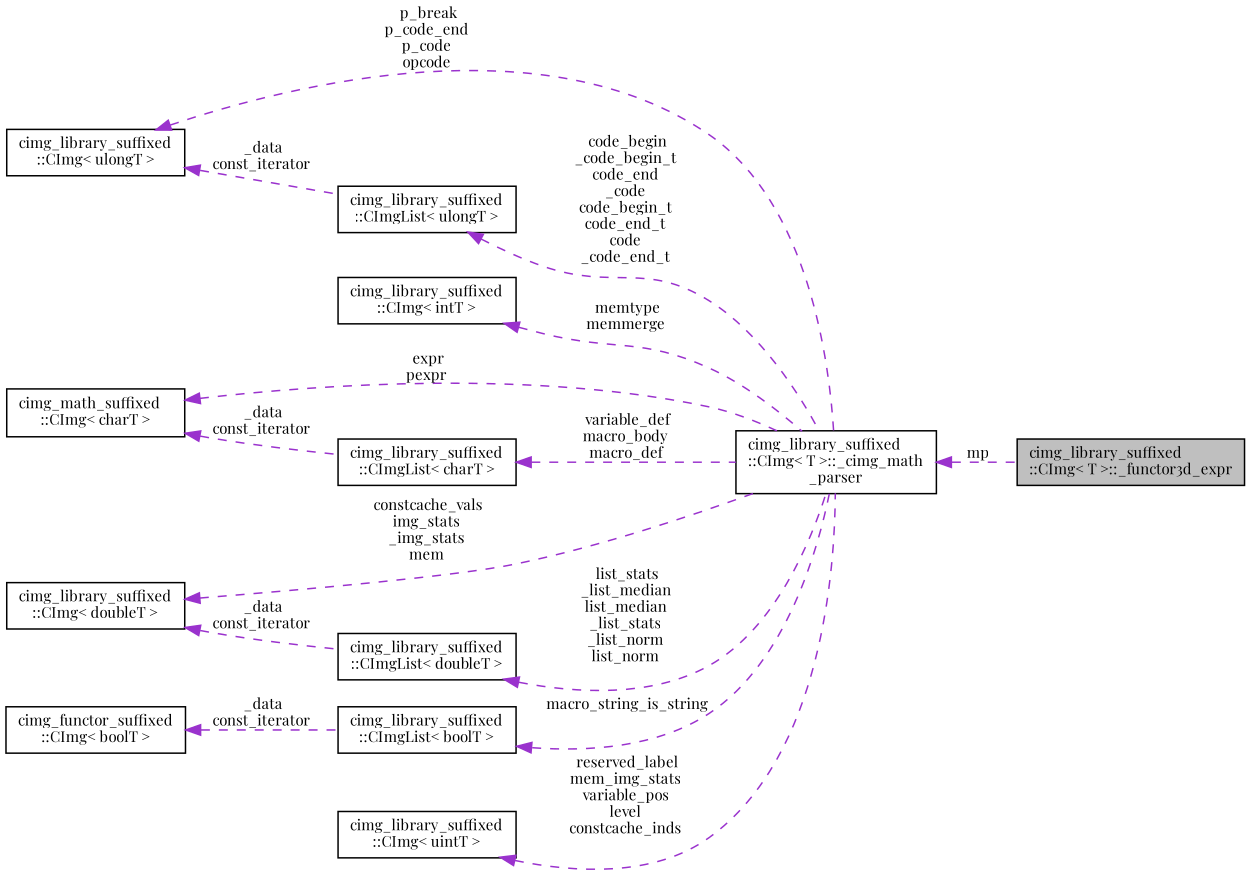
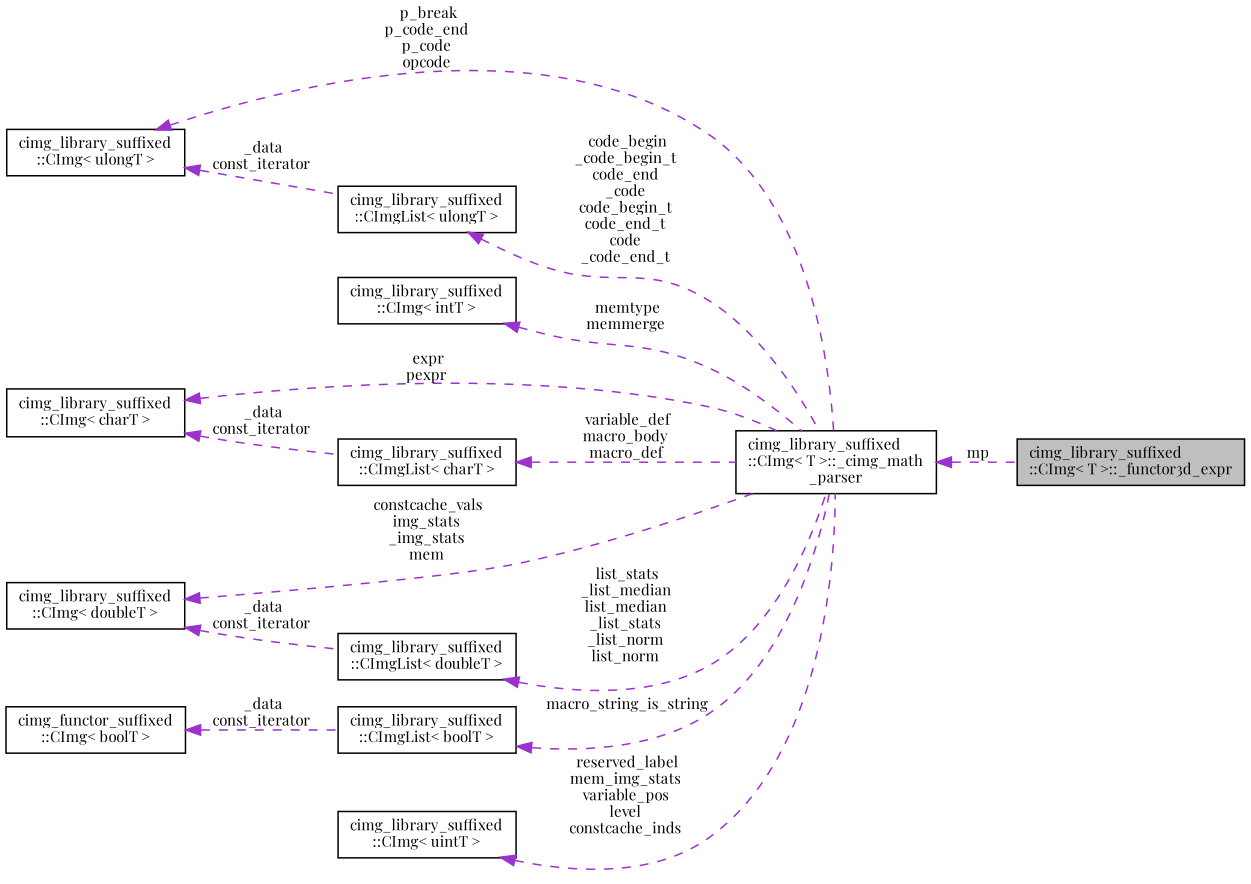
node "cimg_math_suffixed ::CImg< charT >": label "cimg_math_suffixed ::CImg< charT >" -> "cimg_library_suffixed ::CImg< charT >"
